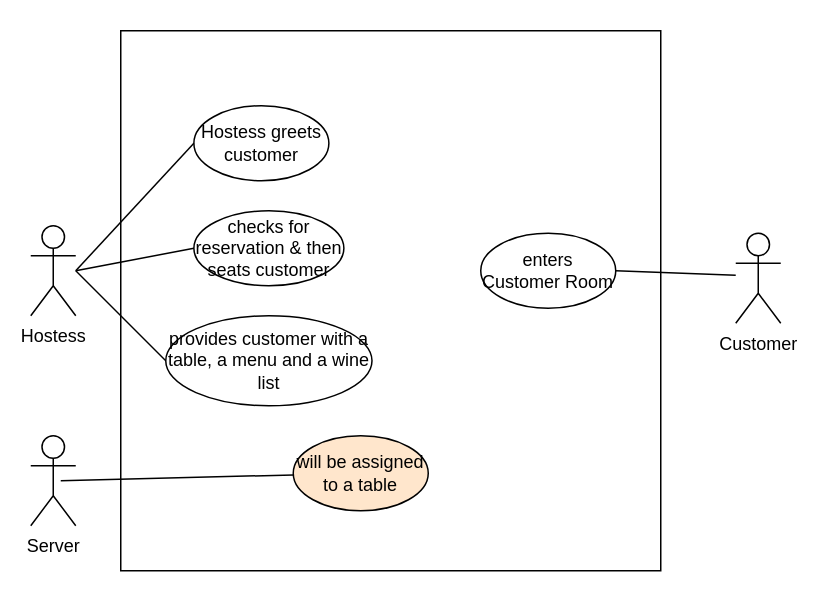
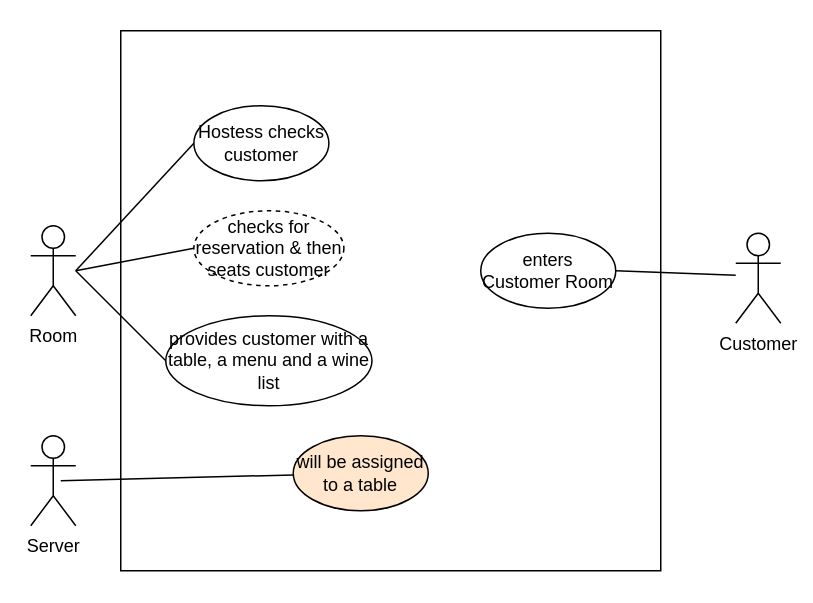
node "Hostess greets customer": label "Hostess greets customer" -> "Hostess checks customer"
node "checks for reservation & then seats customer": style solid -> dashed
node "Hostess": label "Hostess" -> "Room"
